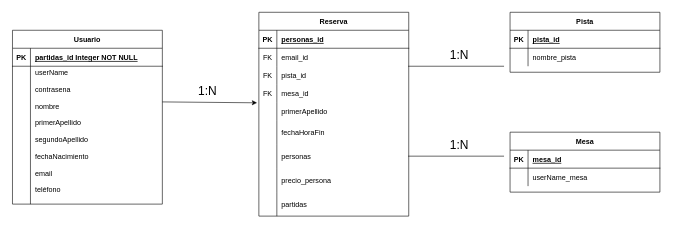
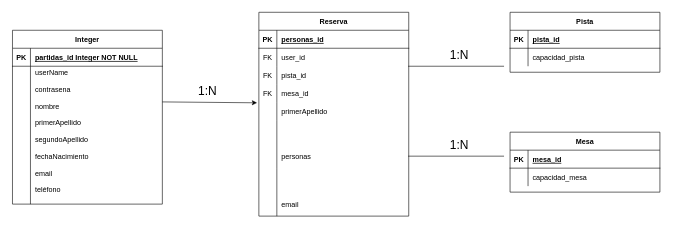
node "Usuario": label "Usuario" -> "Integer"
node "email_id": label "email_id" -> "user_id"
node "nombre_pista": label "nombre_pista" -> "capacidad_pista"
node "fechaHoraFin": removed
node "userName_mesa": label "userName_mesa" -> "capacidad_mesa"
node "precio_persona": removed
node "partidas": label "partidas" -> "email"
